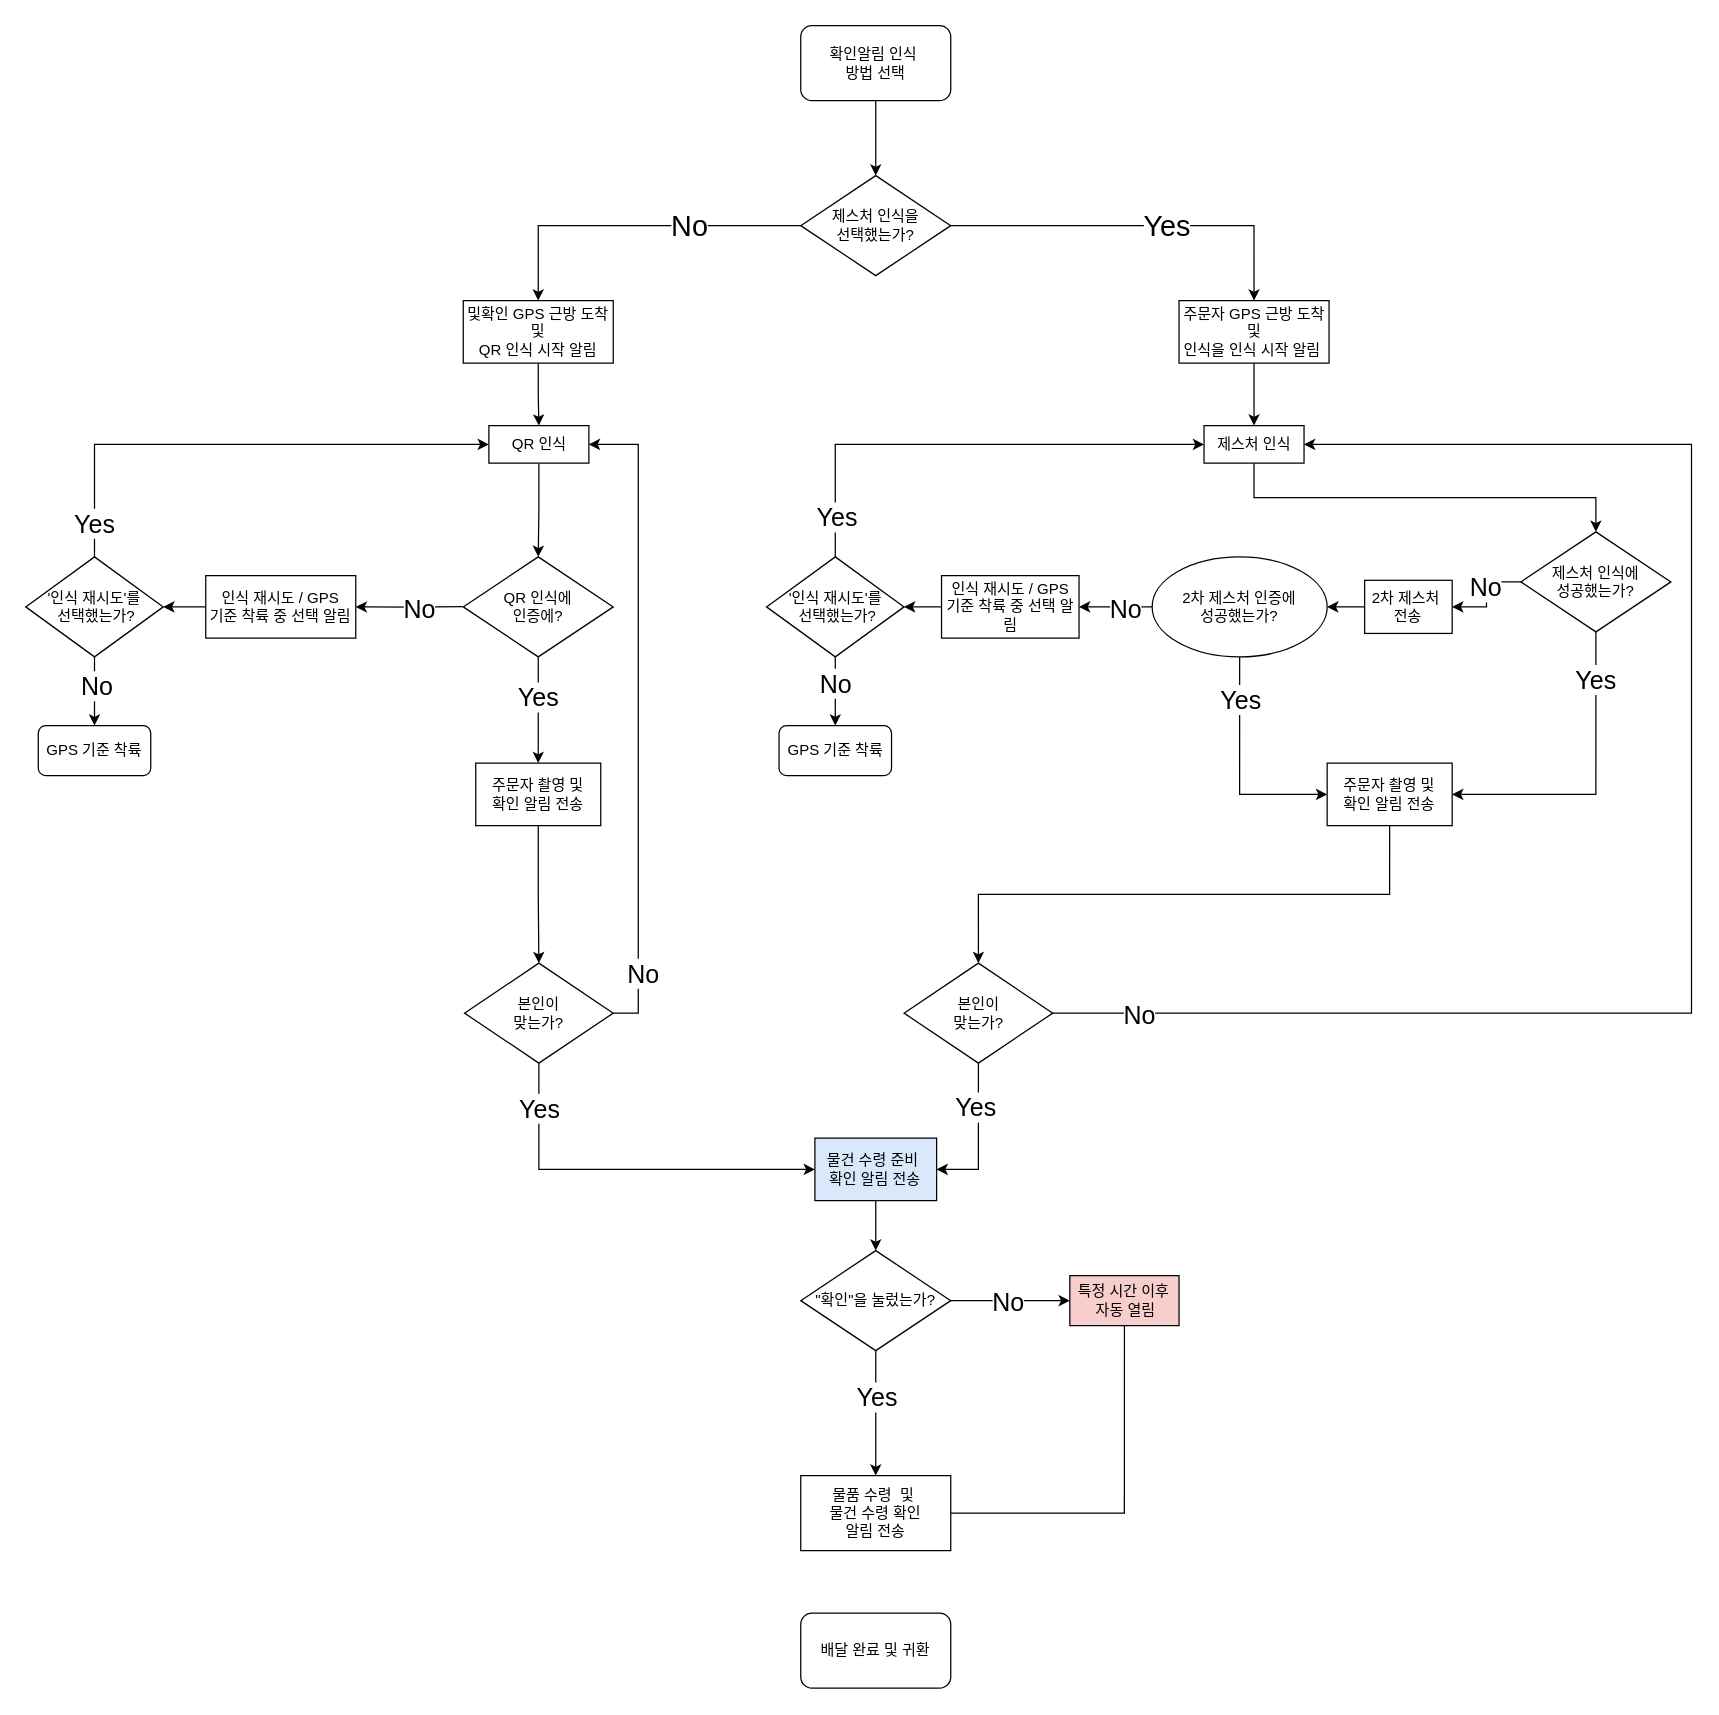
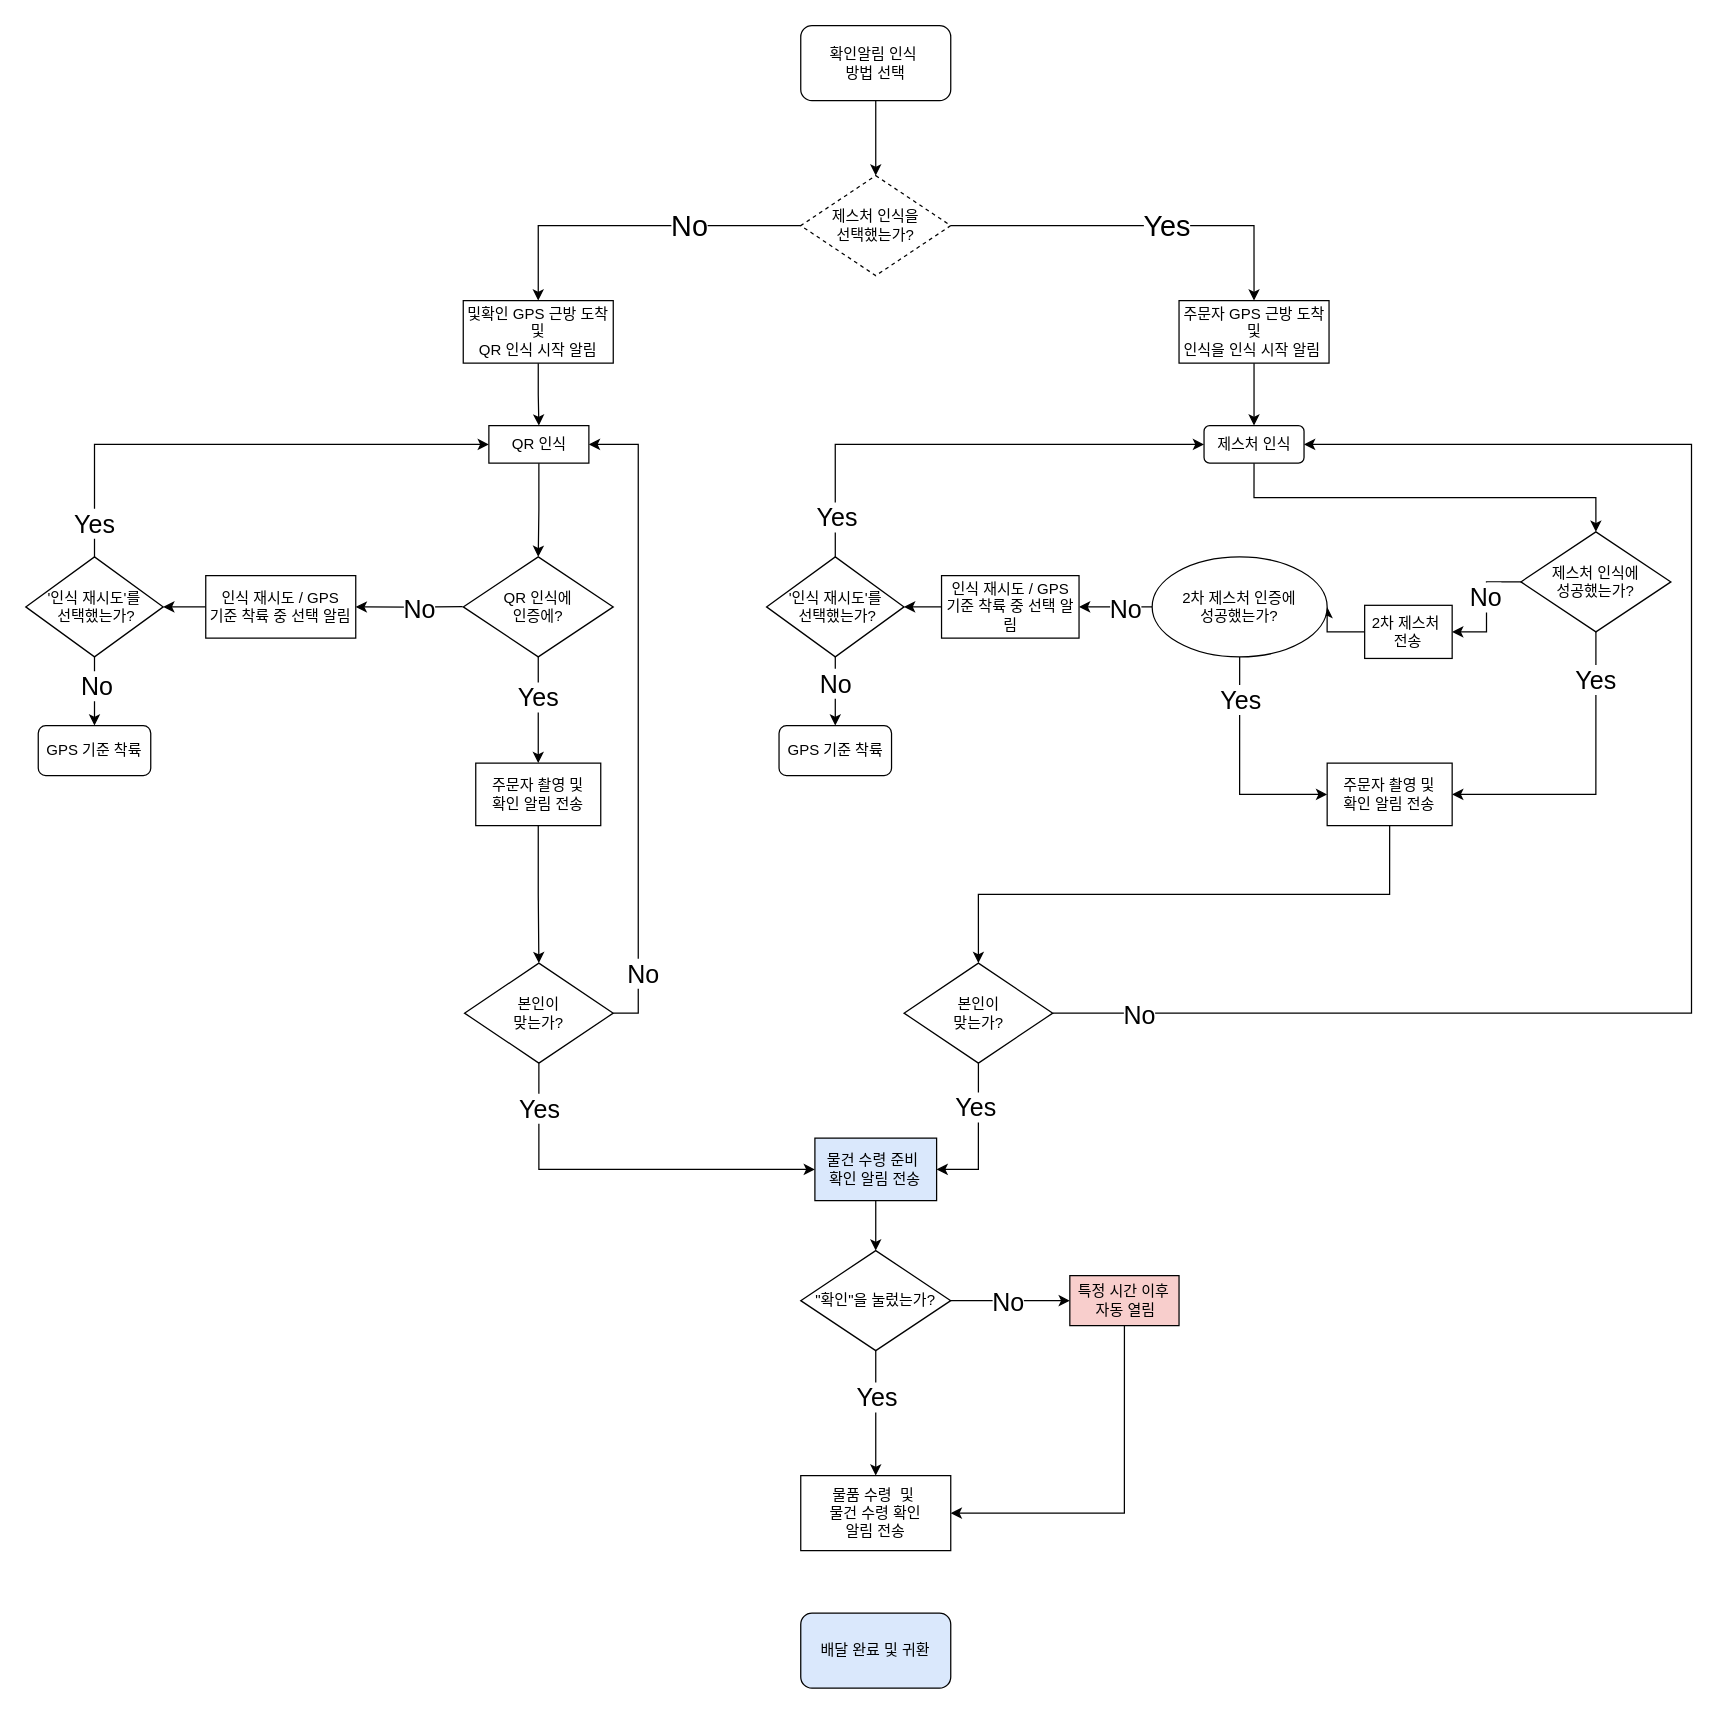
node "제스처 인식을 선택했는가?": style solid -> dashed
node "제스처 인식": shape rectangle -> rounded rectangle
node "2차 제스처 전송": moved (1408, 607) -> (1408, 632)
edge "특정 시간 이후 자동 열림" -- "물품 수령 및 물건 수령 확인알림 전송": arrowhead none -> classic
node "배달 완료 및 귀환": fillcolor #ffffff -> #dae8fc
